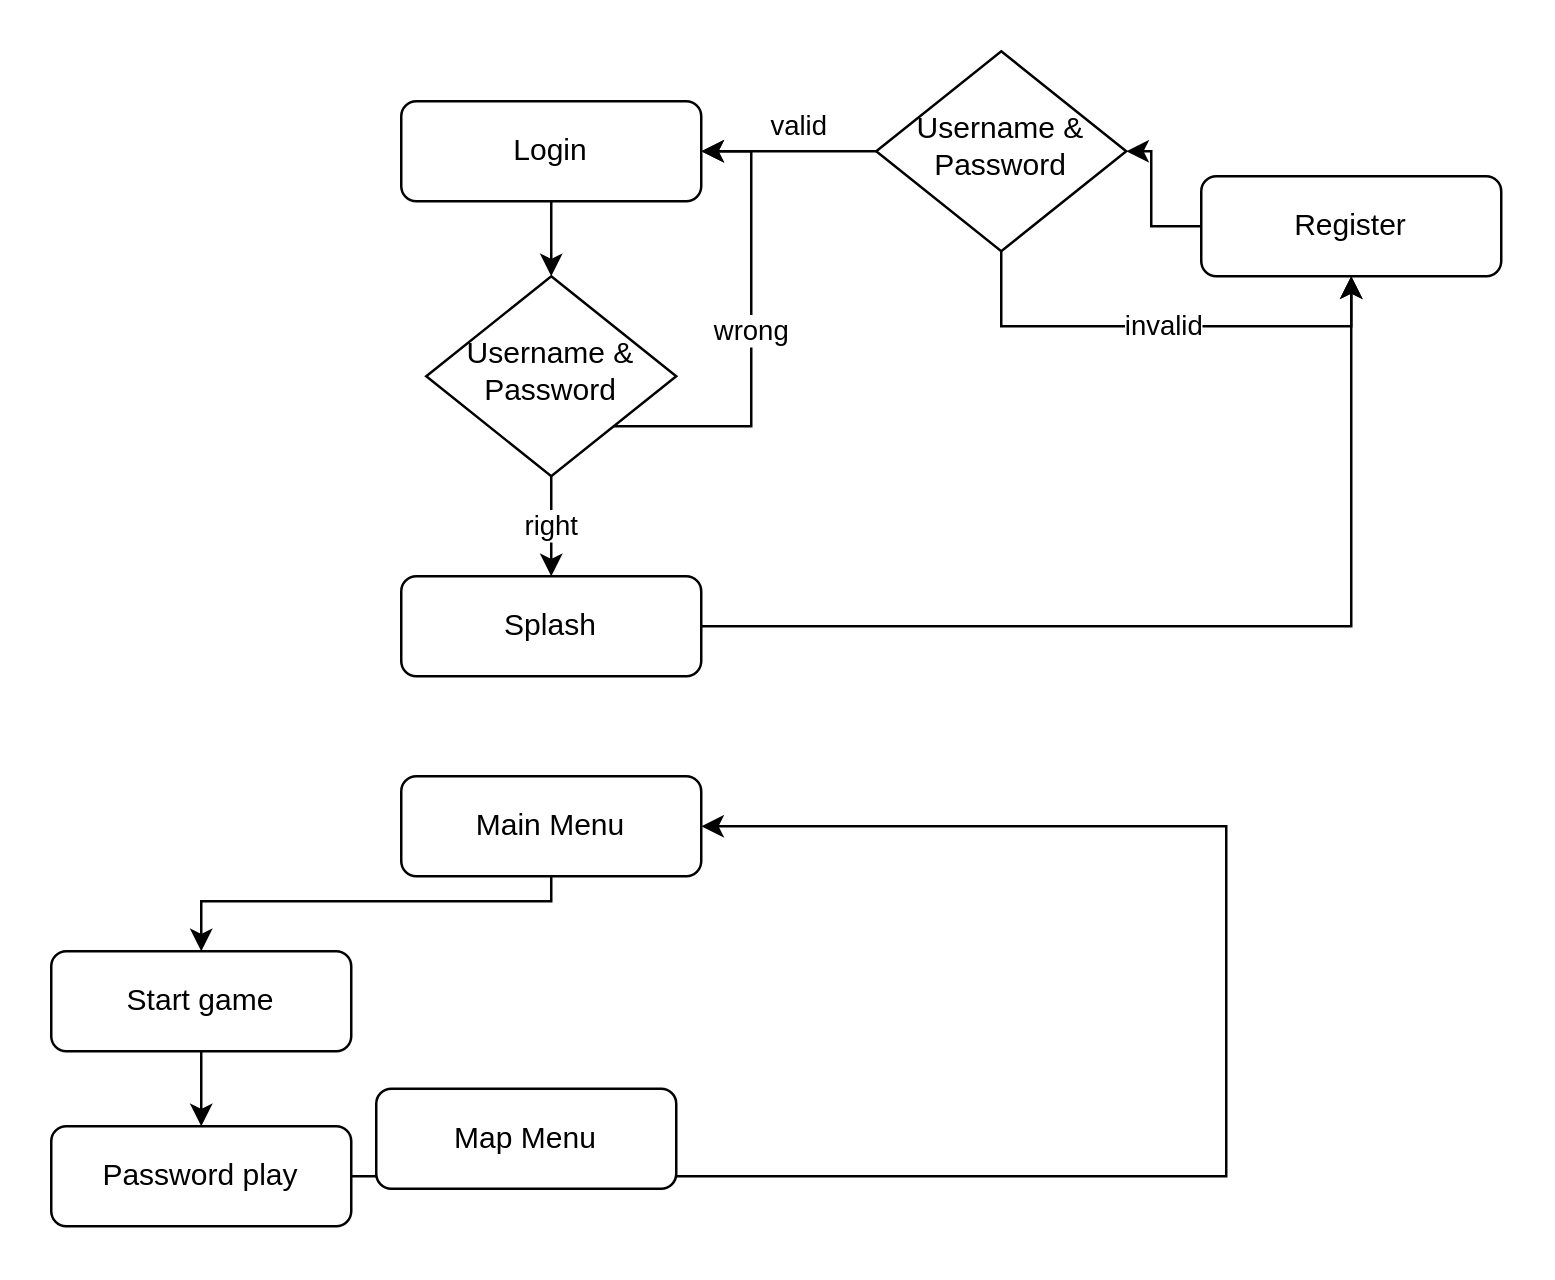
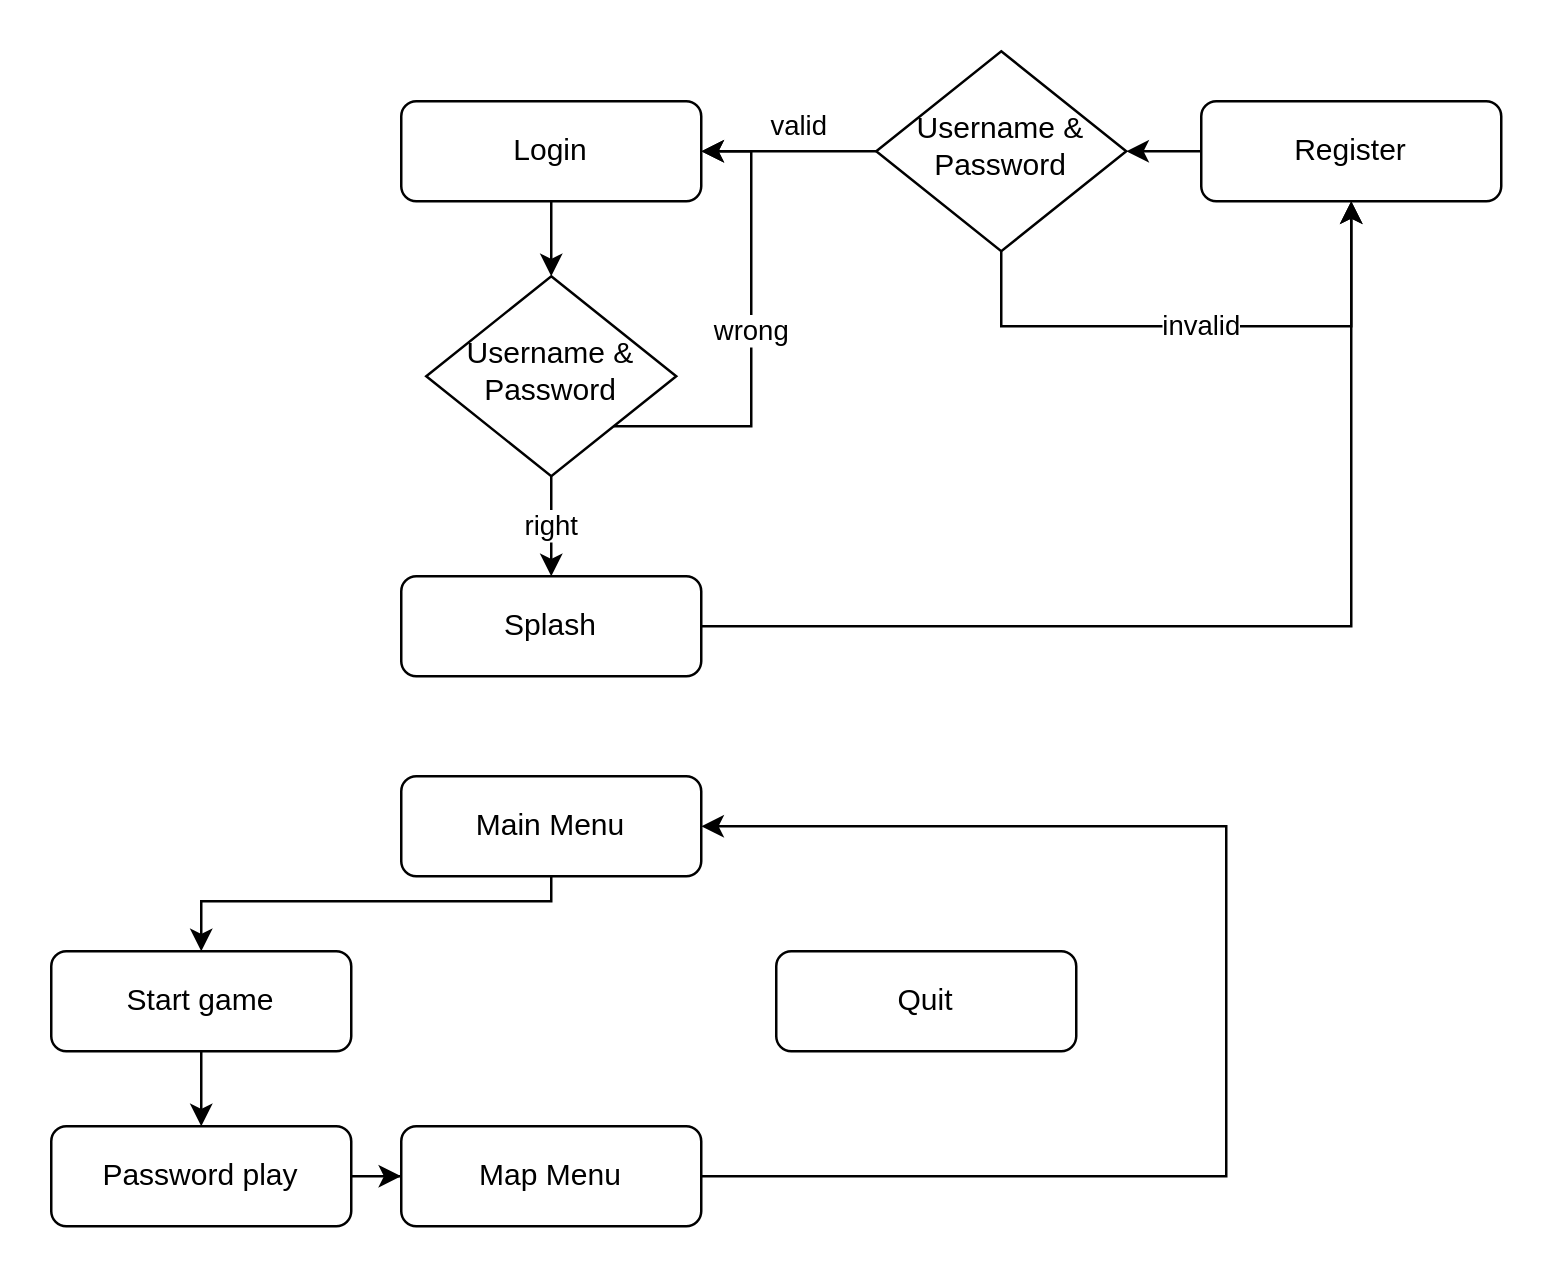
node "Register": moved (1351, 226) -> (1351, 151)
node "Quit": added
node "Map Menu": moved (526, 1139) -> (551, 1176)
